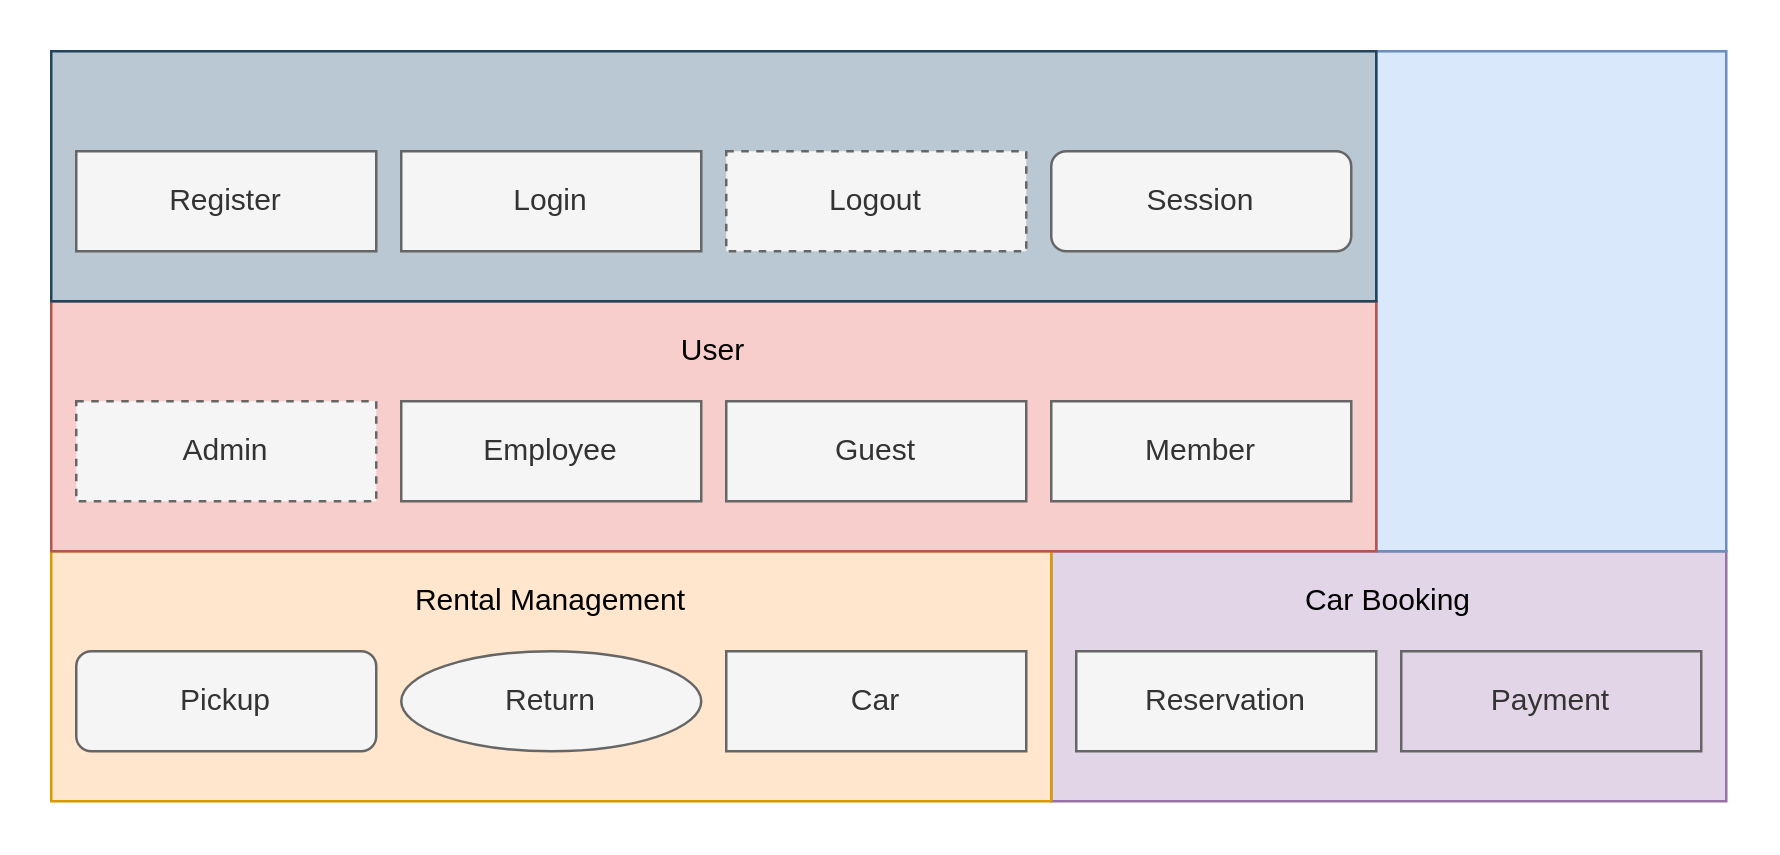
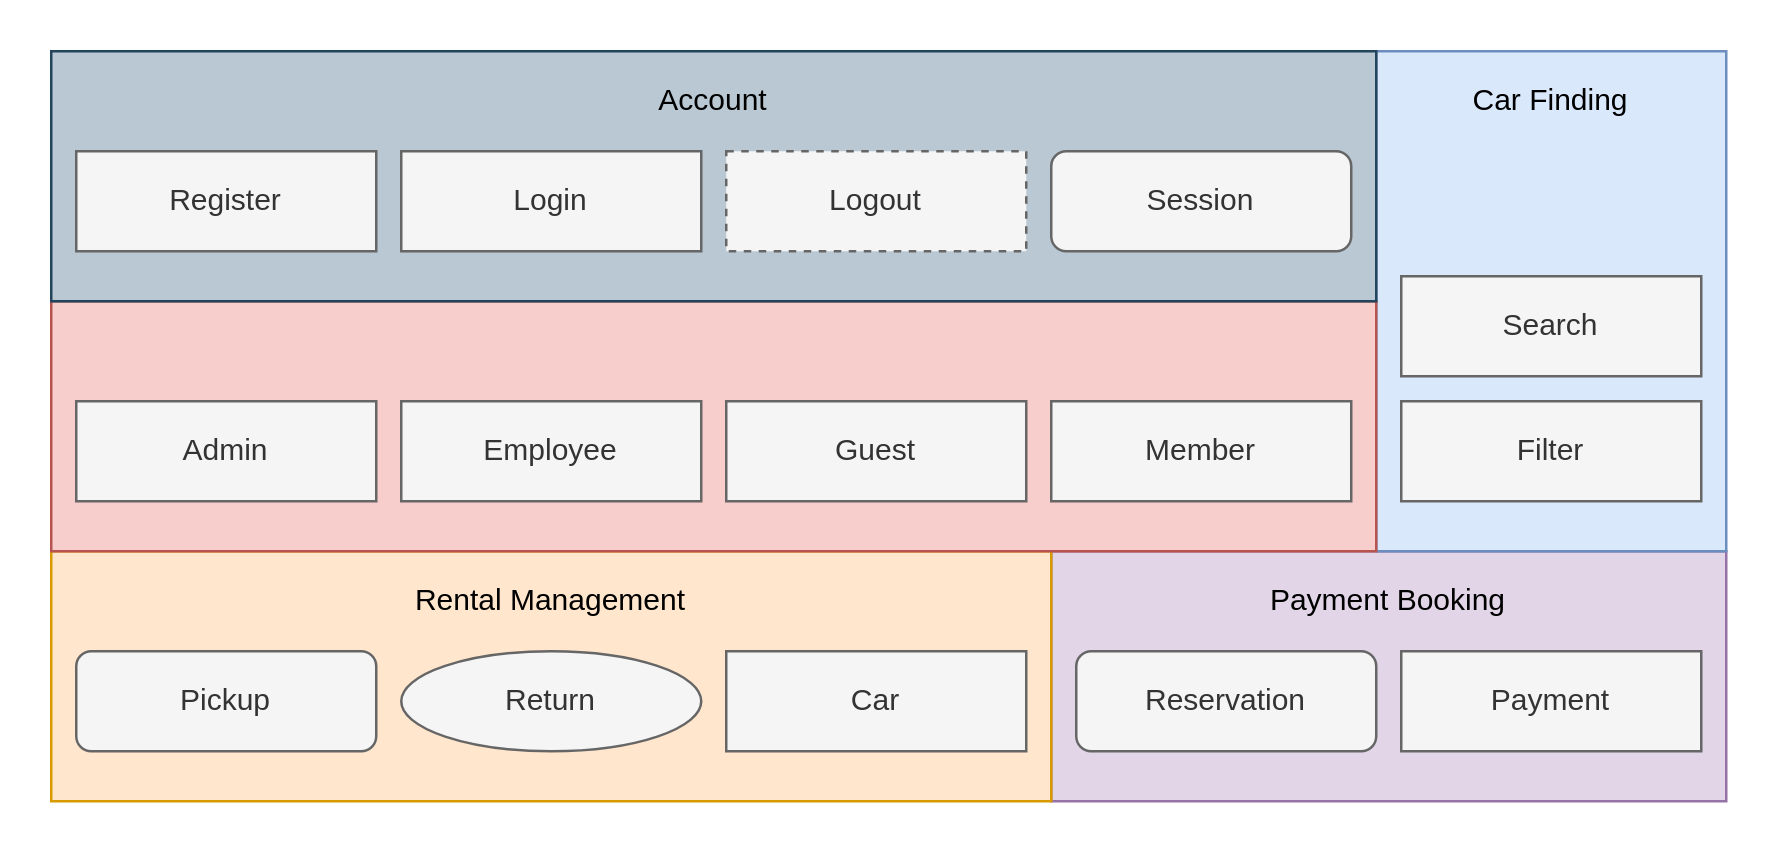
node "Account": added
node "Car Finding": added
node "Search": added
node "User": removed
node "Admin": style dashed -> solid
node "Filter": added
node "Car Booking": label "Car Booking" -> "Payment Booking"
node "Reservation": shape rectangle -> rounded rectangle
node "Payment": fillcolor #e1d5e7 -> #f5f5f5
